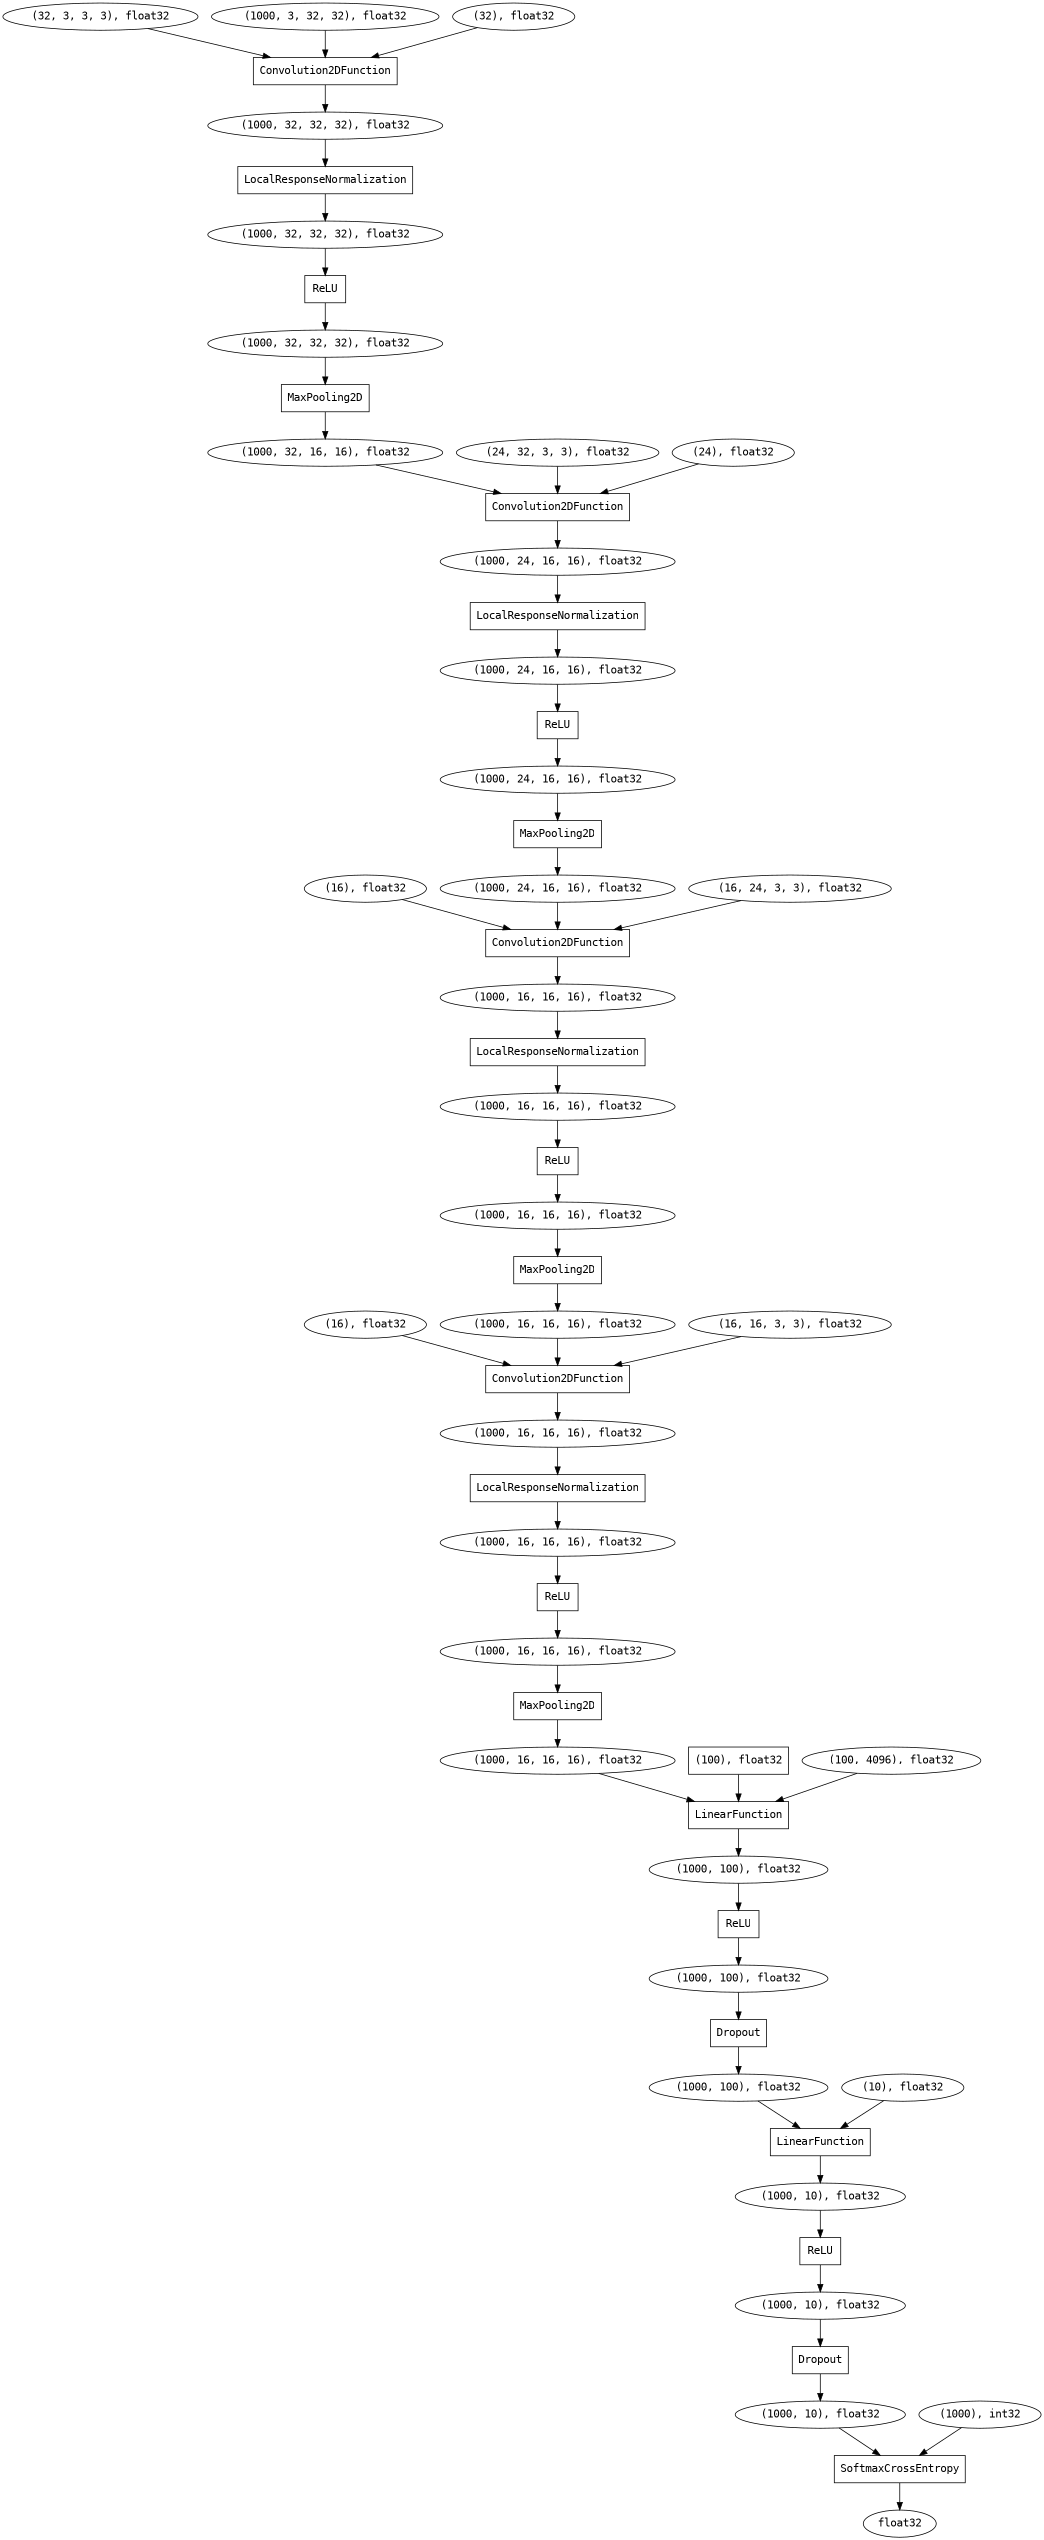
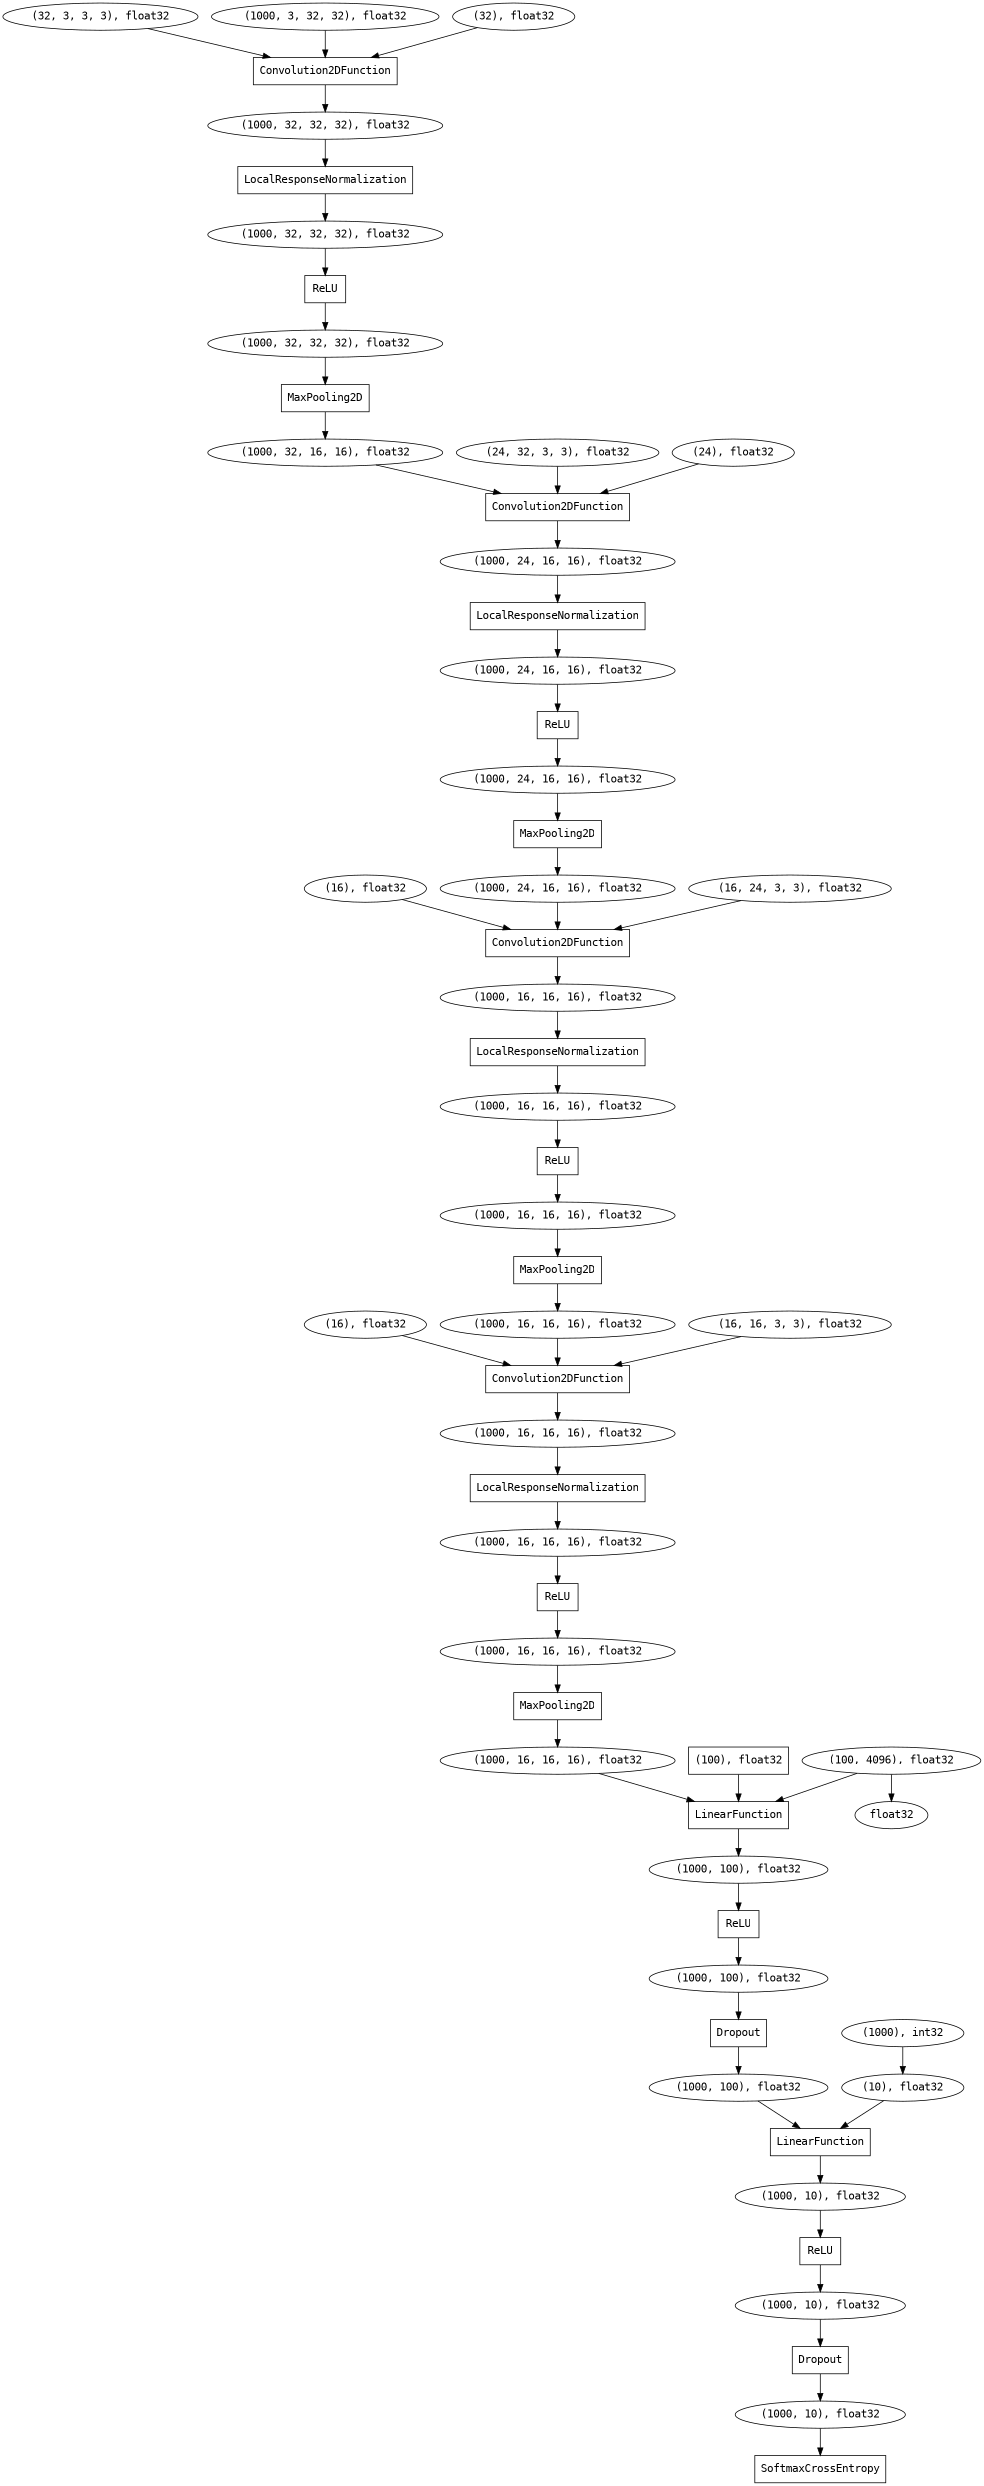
edge "(1000), int32" -> "SoftmaxCrossEntropy": now "(1000), int32" -> "(10), float32"
edge "SoftmaxCrossEntropy" -> "float32": now "(100, 4096), float32" -> "float32"
